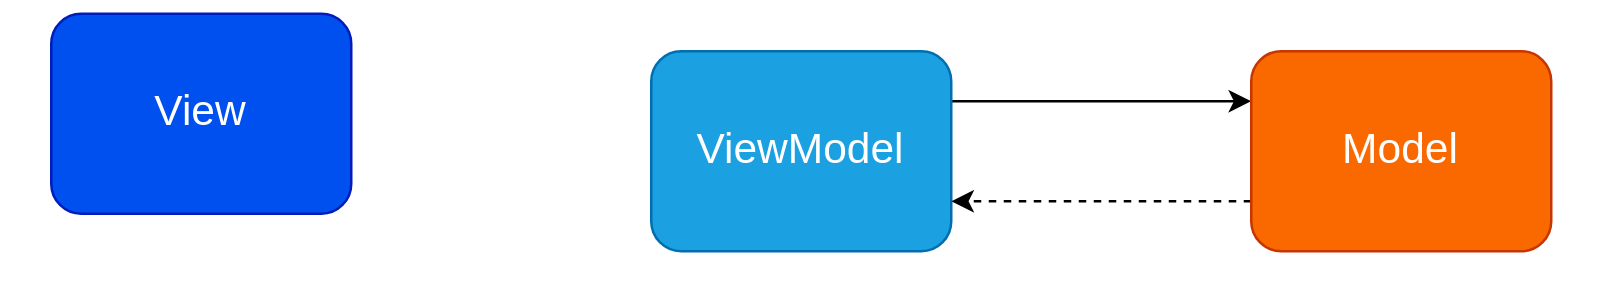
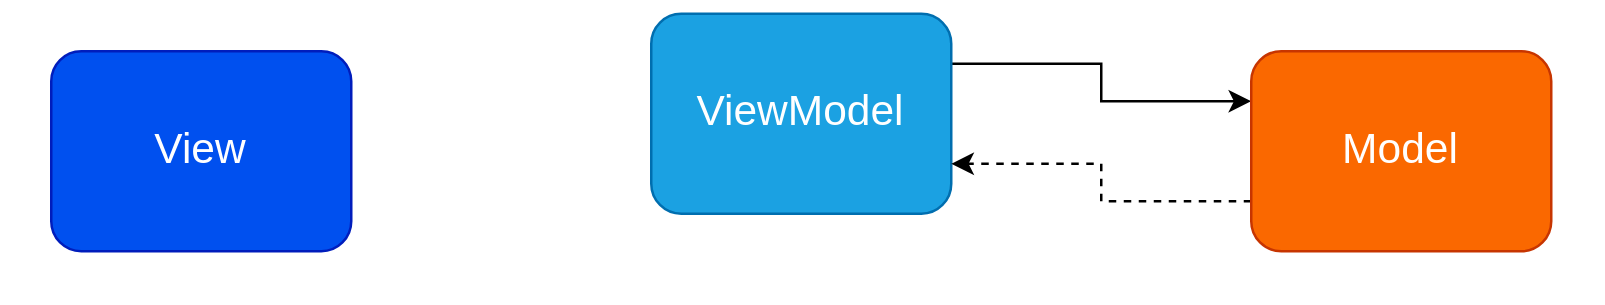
node "View": moved (201, 114) -> (201, 151)
node "ViewModel": moved (801, 151) -> (801, 114)
